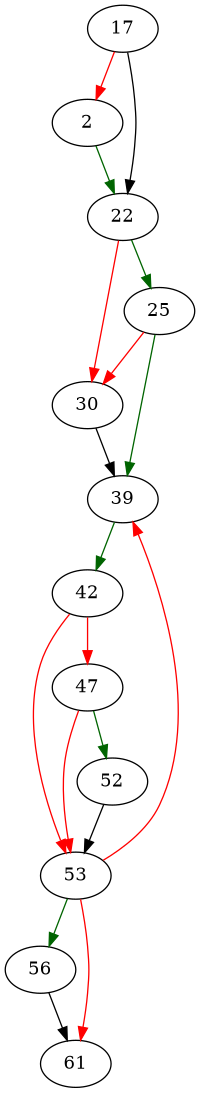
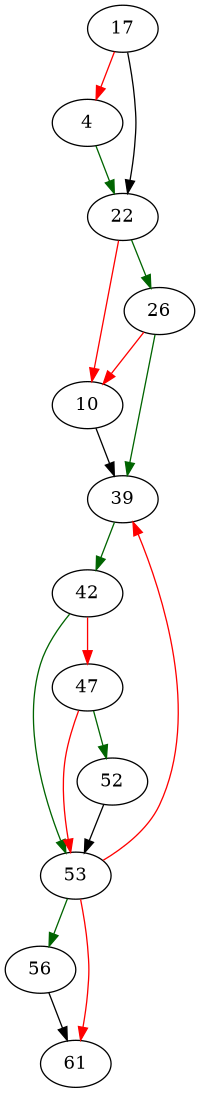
node "2": label "2" -> "4"
node "25": label "25" -> "26"
node "30": label "30" -> "10"
edge "42" -> "53": color red -> darkgreen
